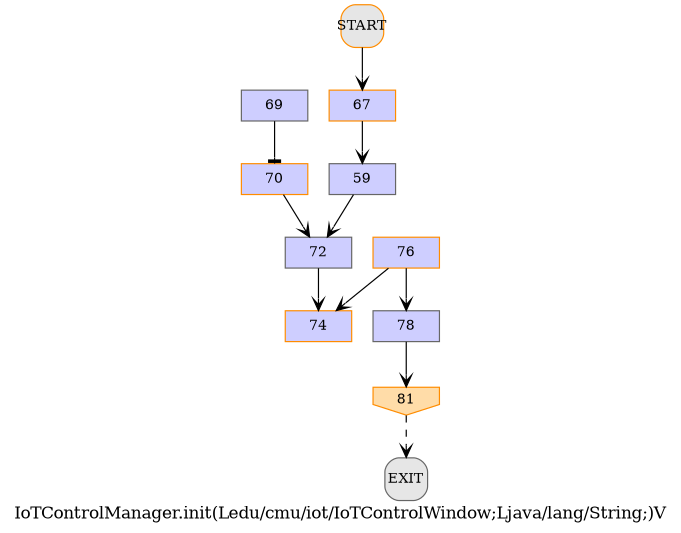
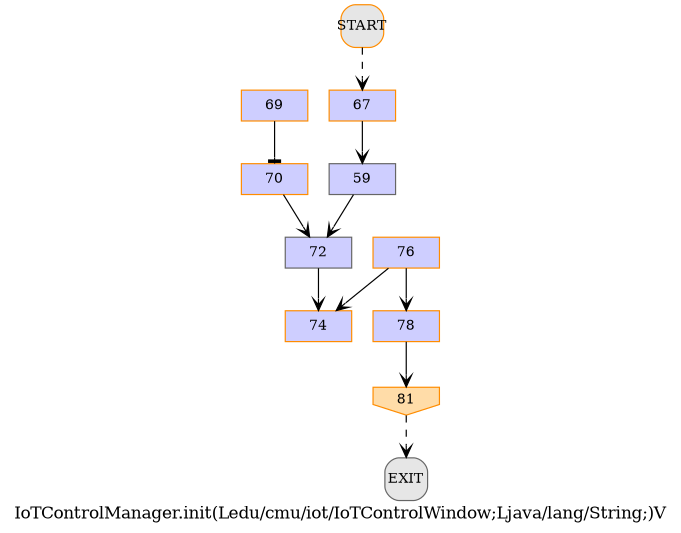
edge "START" -> "67": style solid -> dashed
node "69": color gray40 -> darkorange
node "78": color gray40 -> darkorange
